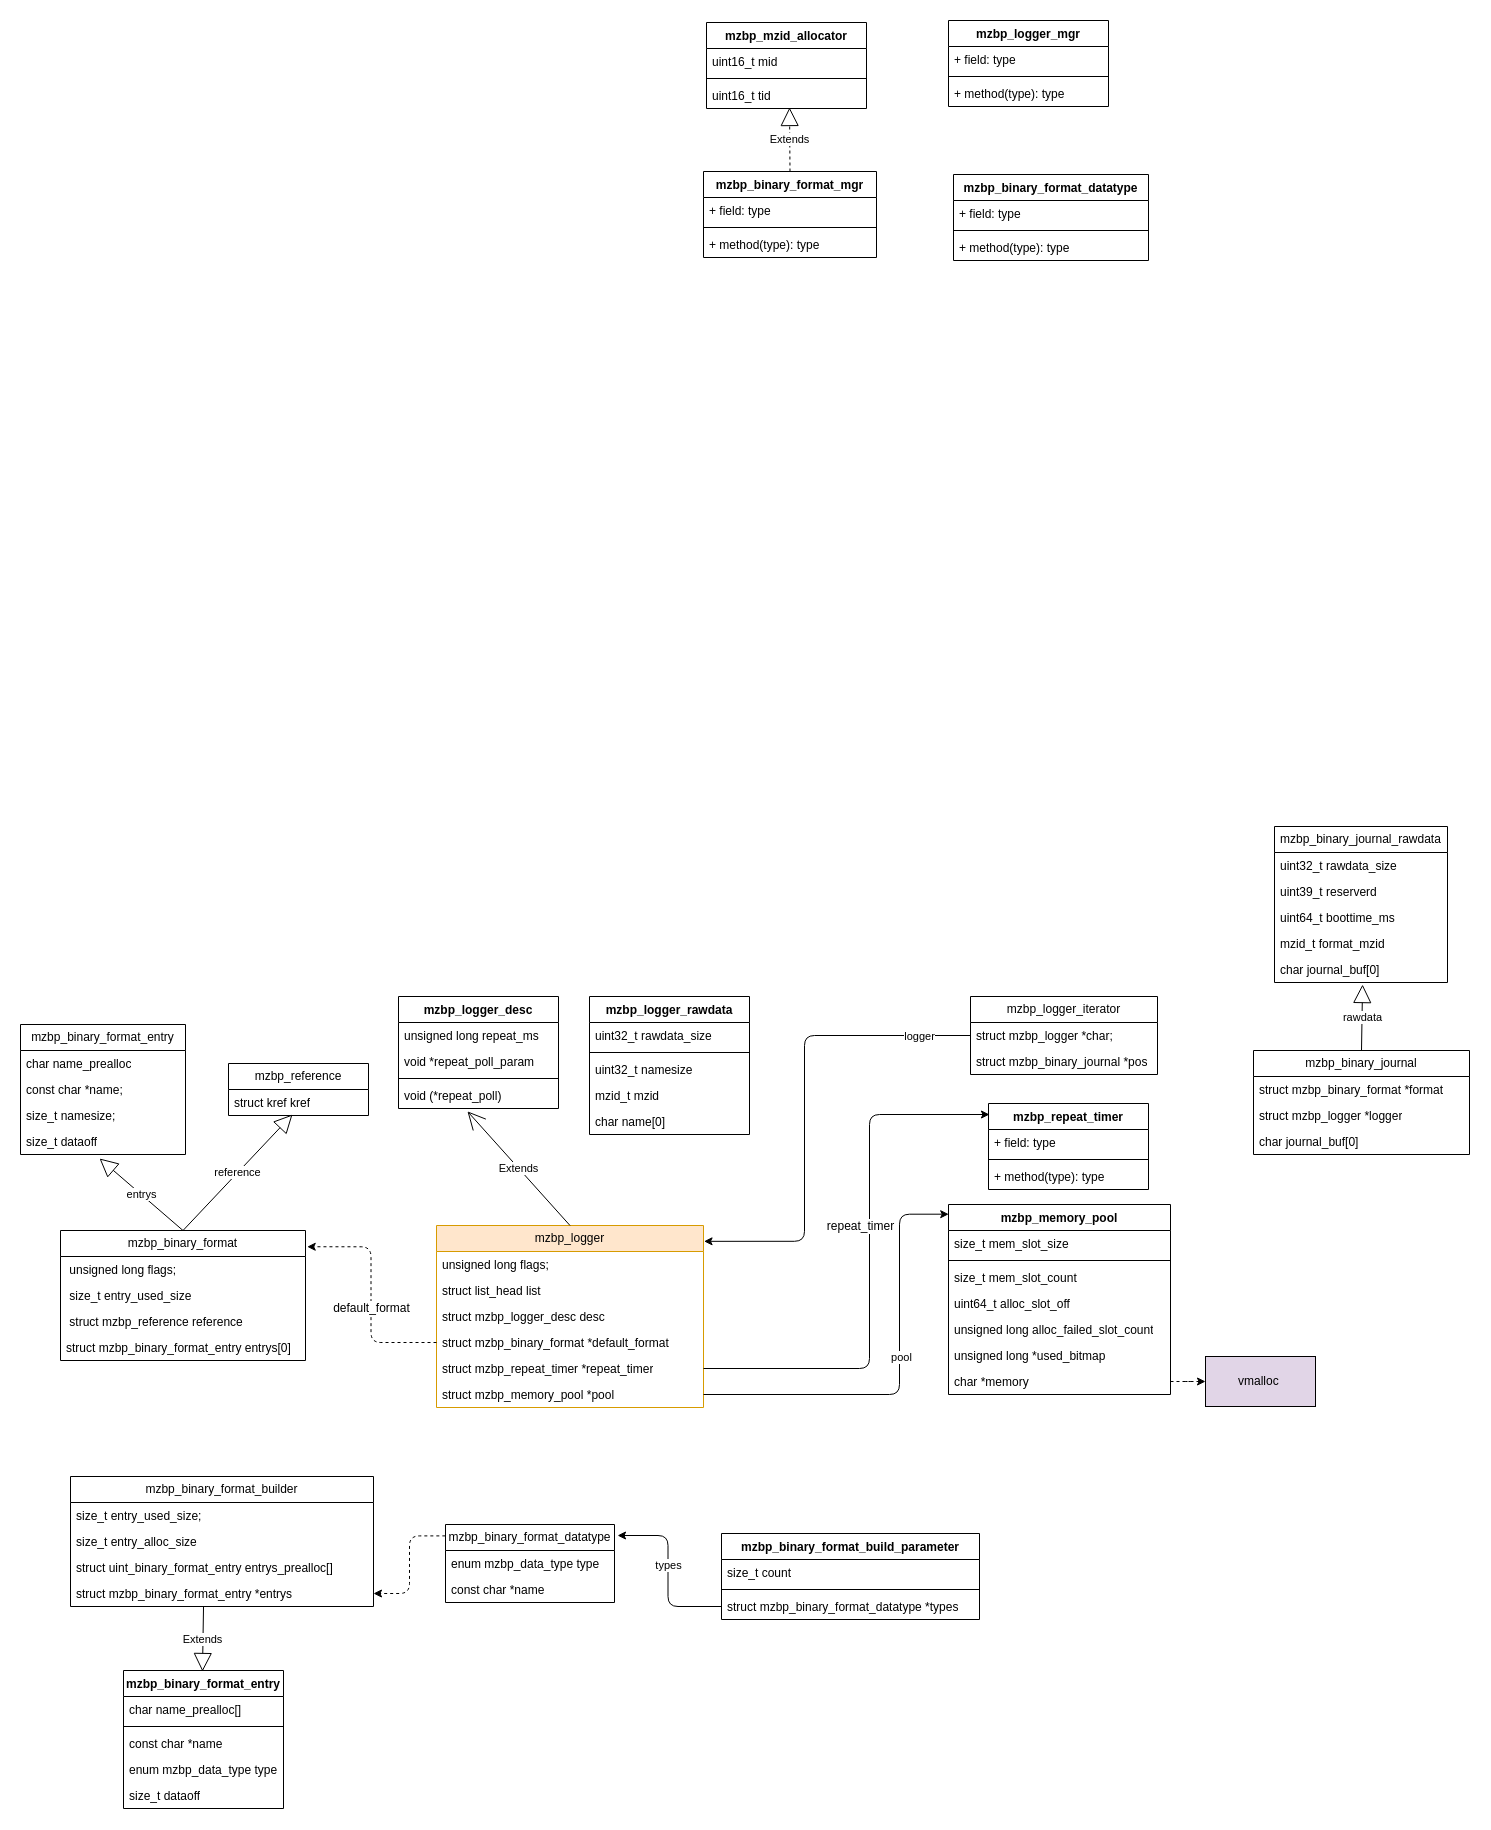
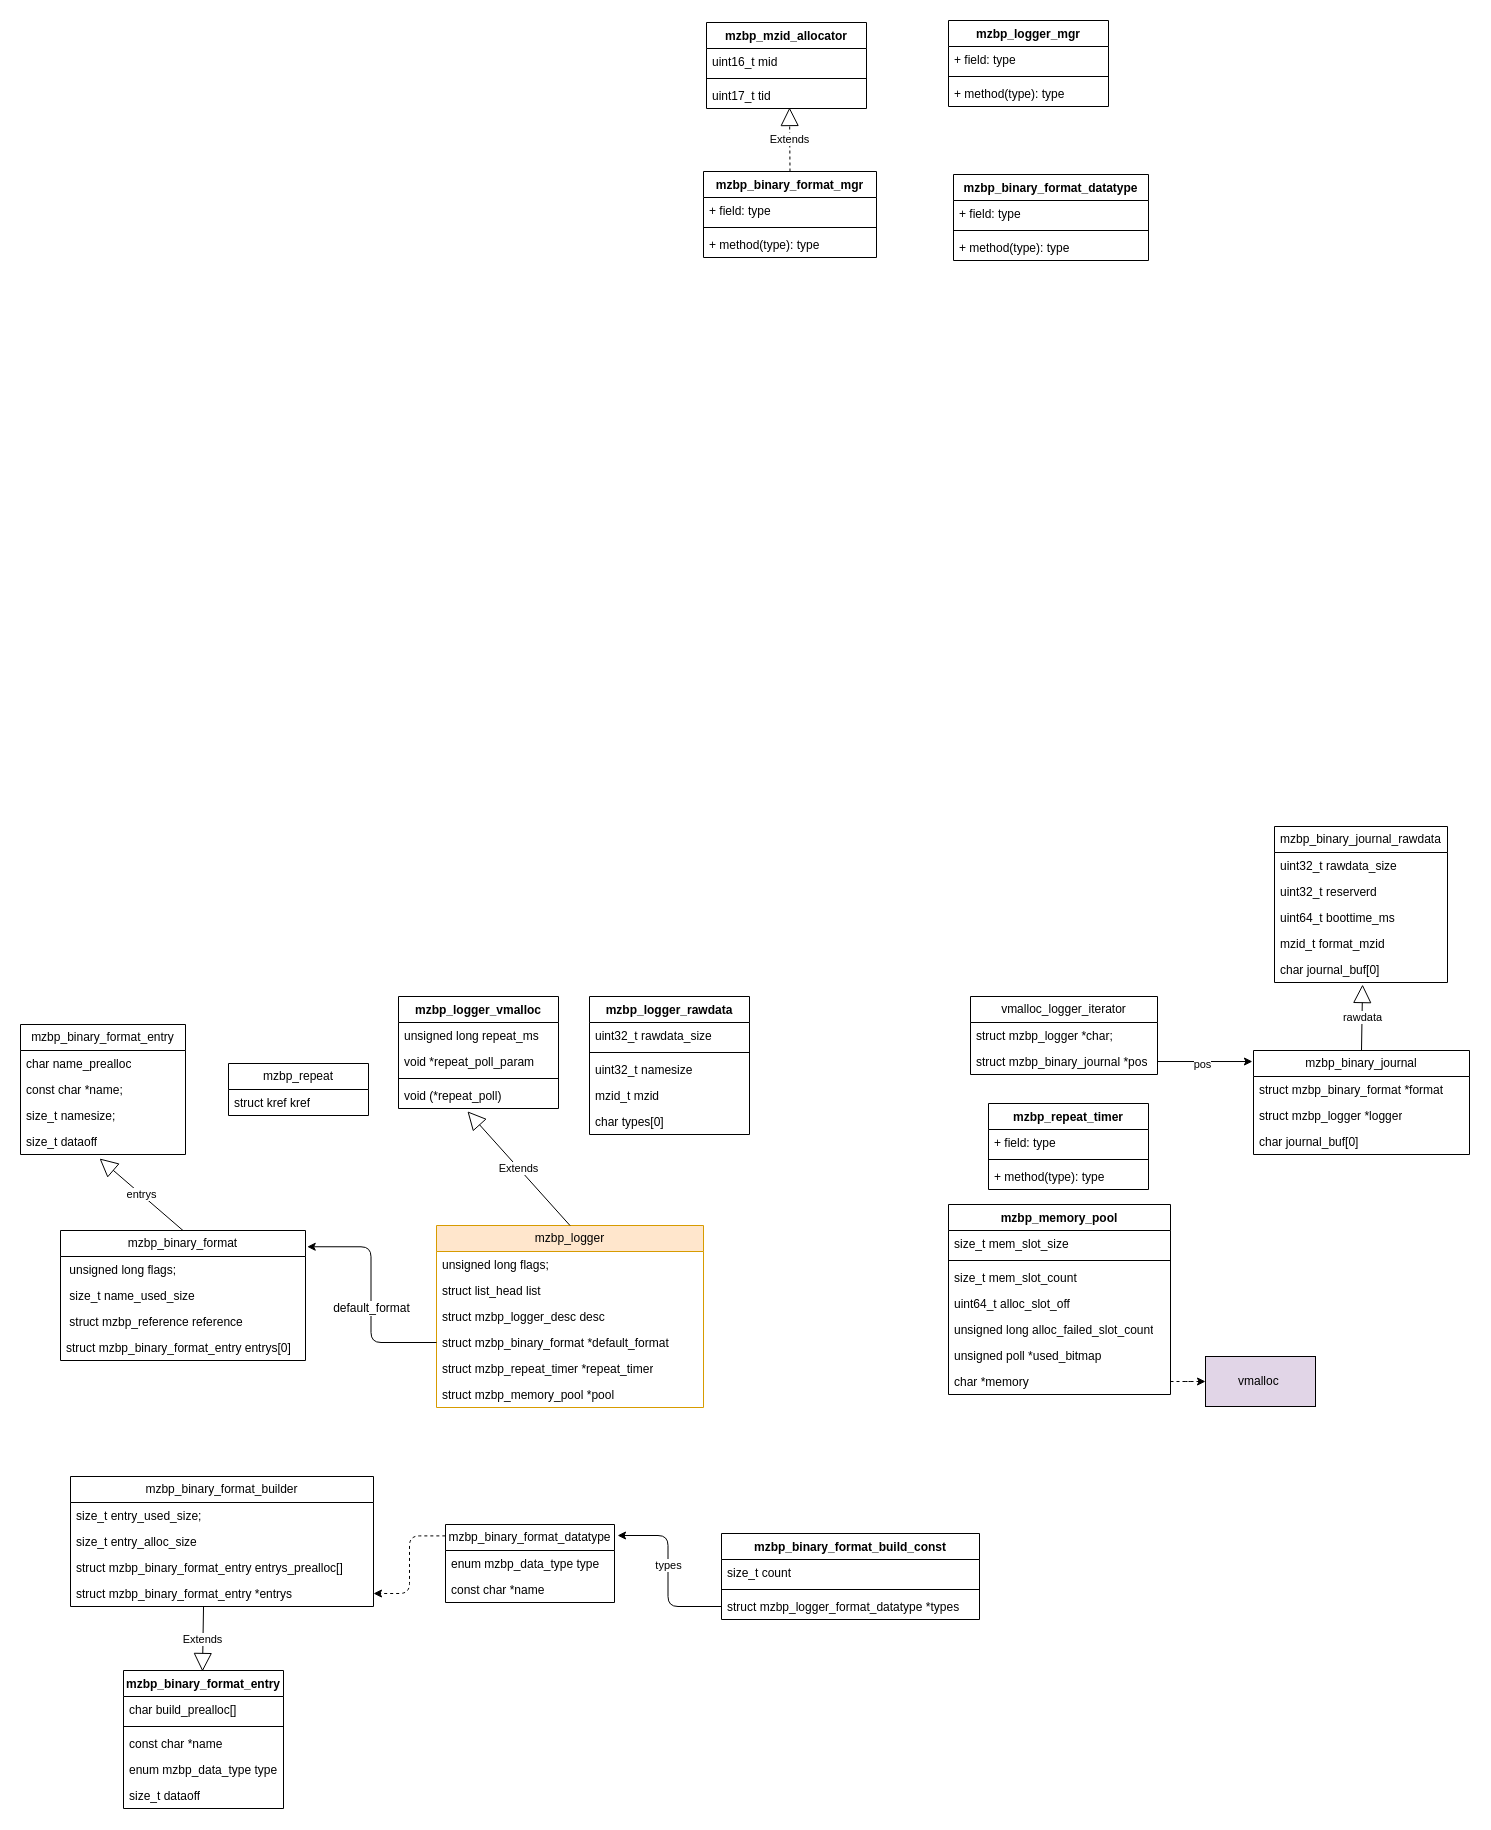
node "uint16_t tid": label "uint16_t tid" -> "uint17_t tid"
node "uint39_t reserverd": label "uint39_t reserverd" -> "uint32_t reserverd"
node "mzbp_logger_iterator": label "mzbp_logger_iterator" -> "vmalloc_logger_iterator"
node "mzbp_logger_desc": label "mzbp_logger_desc" -> "mzbp_logger_vmalloc"
edge "struct mzbp_binary_journal *pos" -> "mzbp_binary_journal": added, label "pos"
node "mzbp_reference": label "mzbp_reference" -> "mzbp_repeat"
edge "struct mzbp_logger *char;" -> "mzbp_logger": removed, label "logger"
edge "mzbp_logger" -> "void (*repeat_poll)": arrowhead open -> block
node "char name[0]": label "char name[0]" -> "char types[0]"
edge "mzbp_binary_format" -> "struct kref kref": removed, label "reference"
edge "struct mzbp_binary_format *default_format" -> "mzbp_binary_format": style dashed -> solid
edge "struct mzbp_repeat_timer *repeat_timer" -> "mzbp_repeat_timer": removed, label "repeat_timer"
node "size_t entry_used_size": label "size_t entry_used_size" -> "size_t name_used_size"
node "unsigned long *used_bitmap": label "unsigned long *used_bitmap" -> "unsigned poll *used_bitmap"
edge "struct mzbp_memory_pool *pool" -> "mzbp_memory_pool": removed, label "pool"
node "mzbp_binary_format_build_parameter": label "mzbp_binary_format_build_parameter" -> "mzbp_binary_format_build_const"
node "struct uint_binary_format_entry entrys_prealloc[]": label "struct uint_binary_format_entry entrys_prealloc[]" -> "struct mzbp_binary_format_entry entrys_prealloc[]"
node "struct mzbp_binary_format_datatype *types": label "struct mzbp_binary_format_datatype *types" -> "struct mzbp_logger_format_datatype *types"
node "char name_prealloc[]": label "char name_prealloc[]" -> "char build_prealloc[]"
